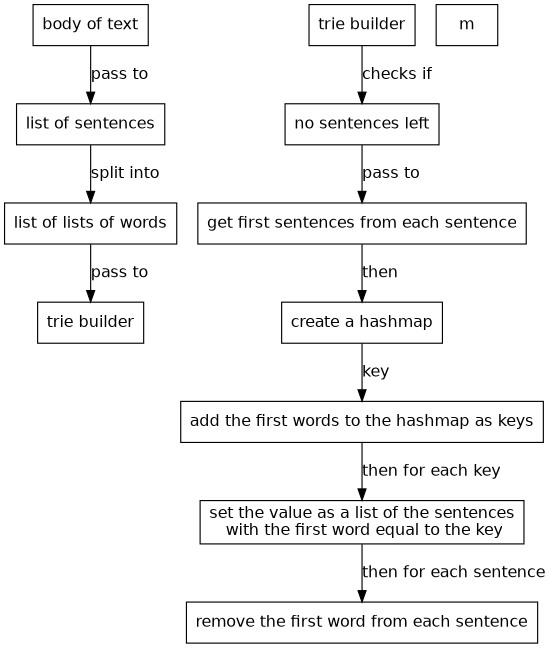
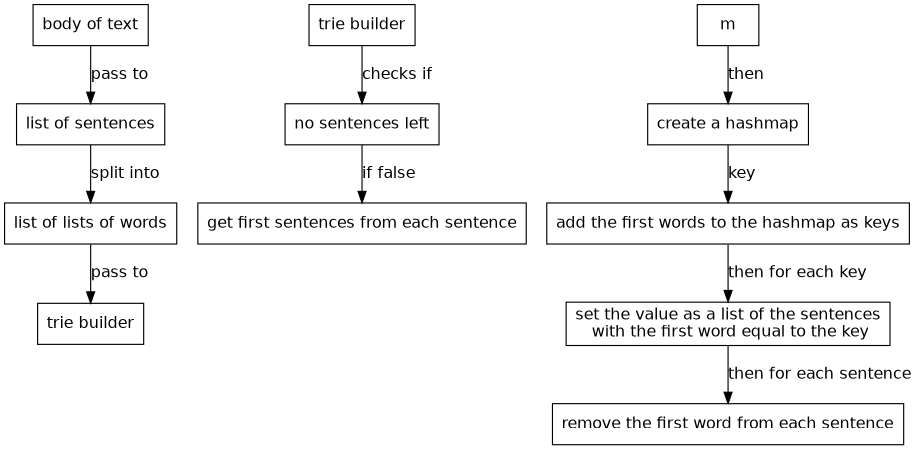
edge "no sentences left" -> "get first sentences from each sentence": label "pass to" -> "if false"
edge "get first sentences from each sentence" -> "create a hashmap": now "m" -> "create a hashmap"
